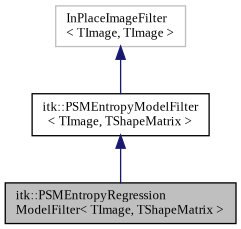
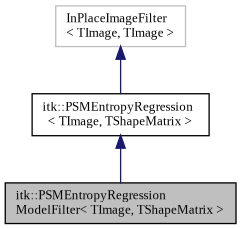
node "itk::PSMEntropyModelFilter < TImage, TShapeMatrix >": label "itk::PSMEntropyModelFilter < TImage, TShapeMatrix >" -> "itk::PSMEntropyRegression < TImage, TShapeMatrix >"
